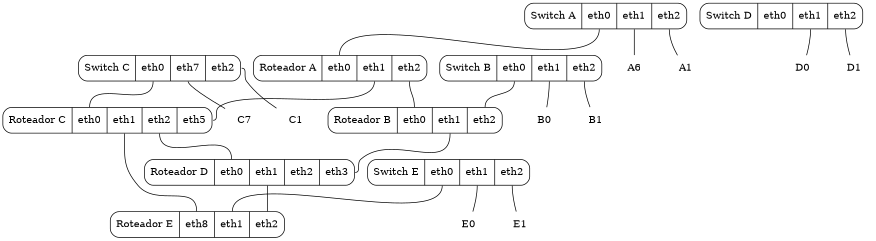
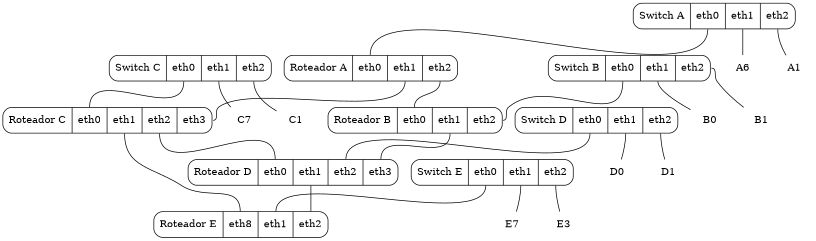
node "Switch C": text "eth7" -> "eth1"
node "Roteador C": text "eth5" -> "eth3"
edge "Switch D" -- "Roteador D": added
node "E0": label "E0" -> "E7"
node "E1": label "E1" -> "E3"
